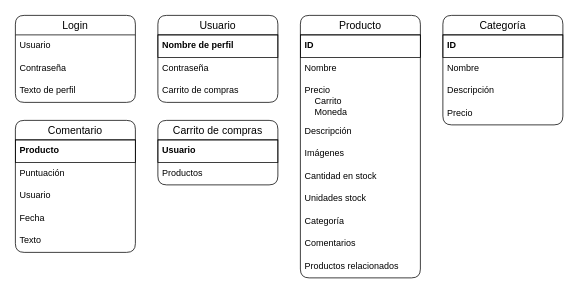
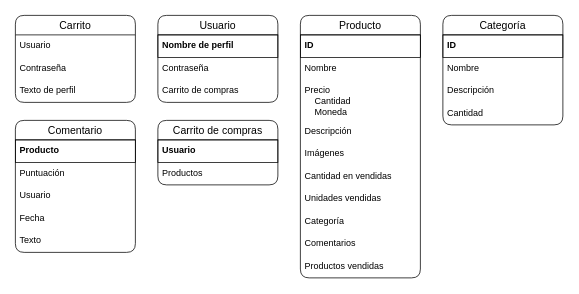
node "Login": label "Login" -> "Carrito"
node "Precio Carrito Moneda": label "Precio Carrito Moneda" -> "Precio Cantidad Moneda"
node "Precio": label "Precio" -> "Cantidad"
node "Cantidad en stock": label "Cantidad en stock" -> "Cantidad en vendidas"
node "Unidades stock": label "Unidades stock" -> "Unidades vendidas"
node "Productos relacionados": label "Productos relacionados" -> "Productos vendidas"
